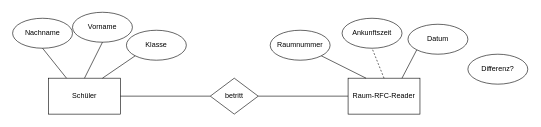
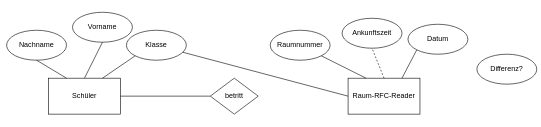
node "Nachname": moved (42, 33) -> (36, 45)
node "Differenz?": moved (498, 69) -> (507, 69)
edge "betritt" -- "Raum-RFC-Reader": now "Klasse" -- "Raum-RFC-Reader"
